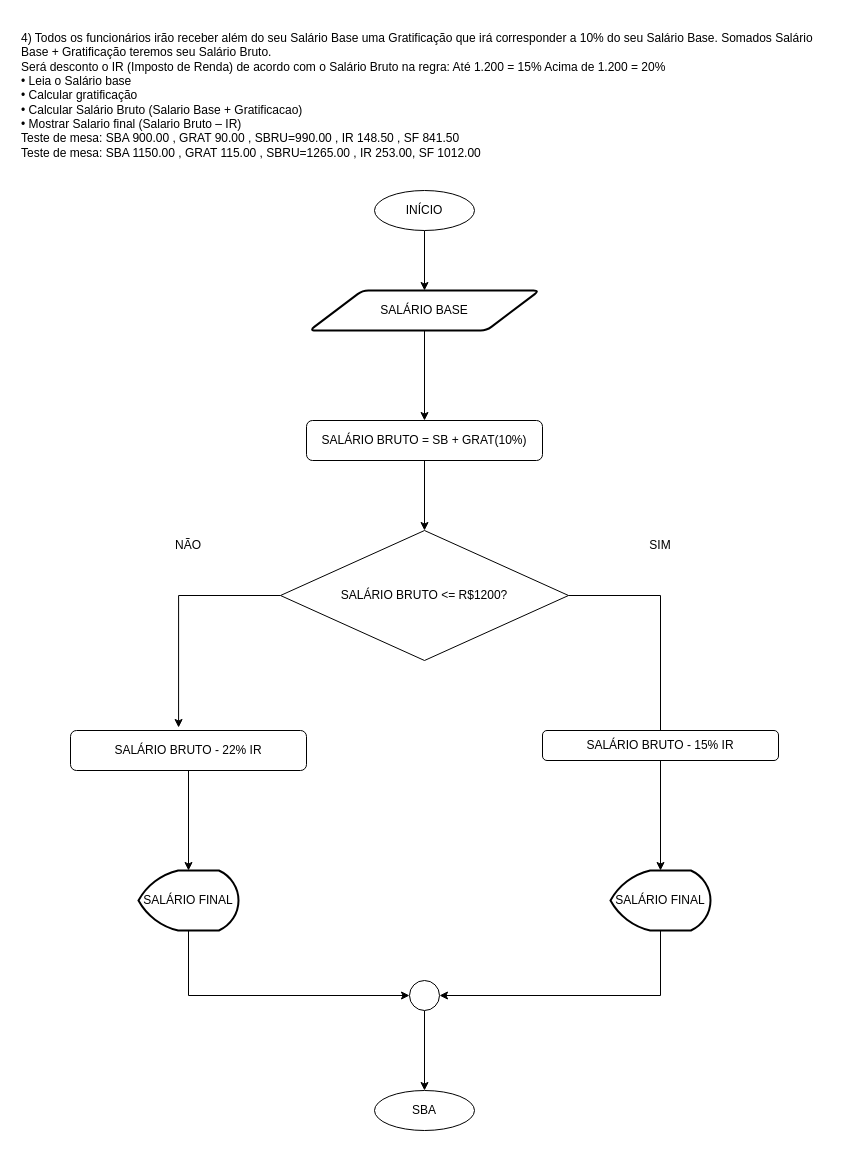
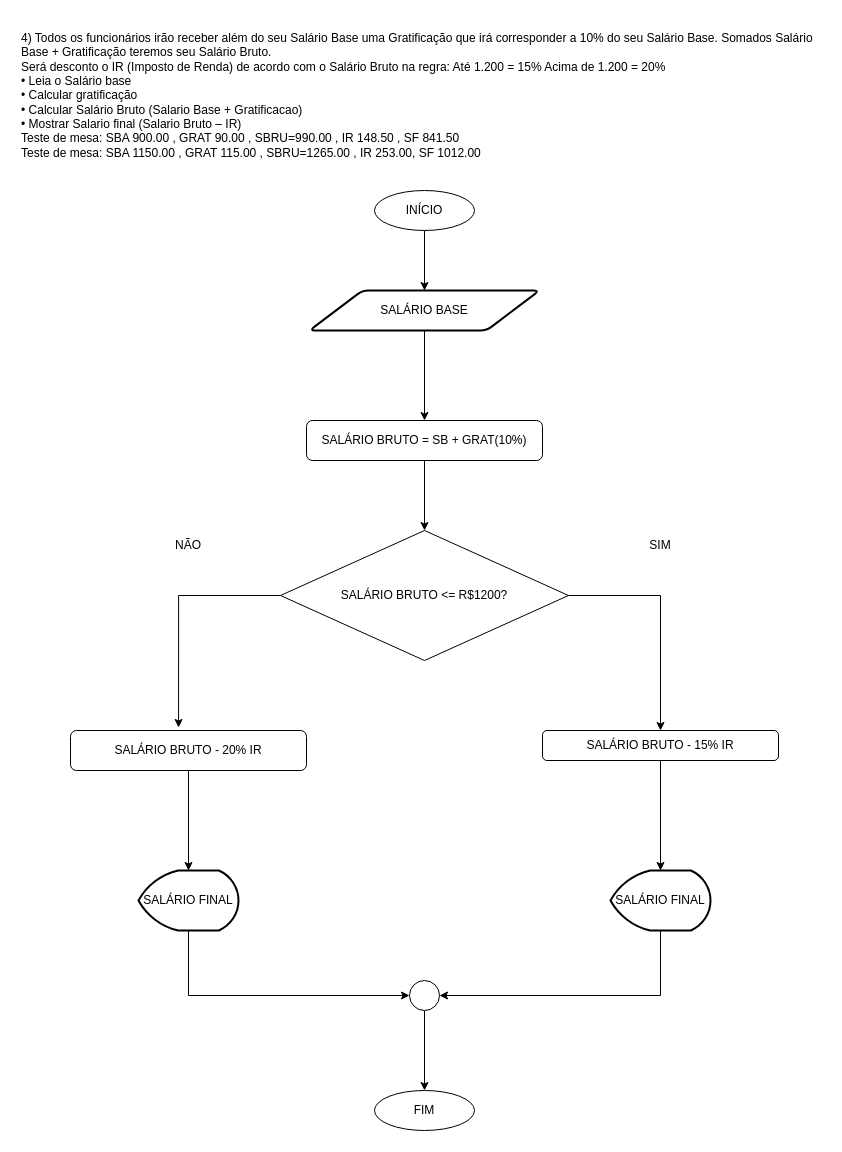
edge "SALÁRIO BRUTO <= R$1200?" -- "SALÁRIO BRUTO - 15% IR": arrowhead none -> classic
node "SALÁRIO BRUTO - 22% IR": label "SALÁRIO BRUTO - 22% IR" -> "SALÁRIO BRUTO - 20% IR"
node "SBA": label "SBA" -> "FIM"
